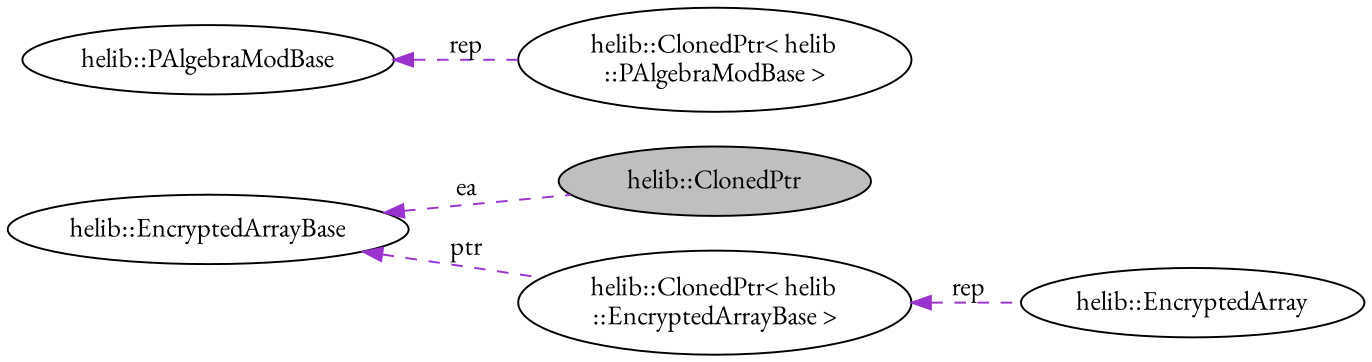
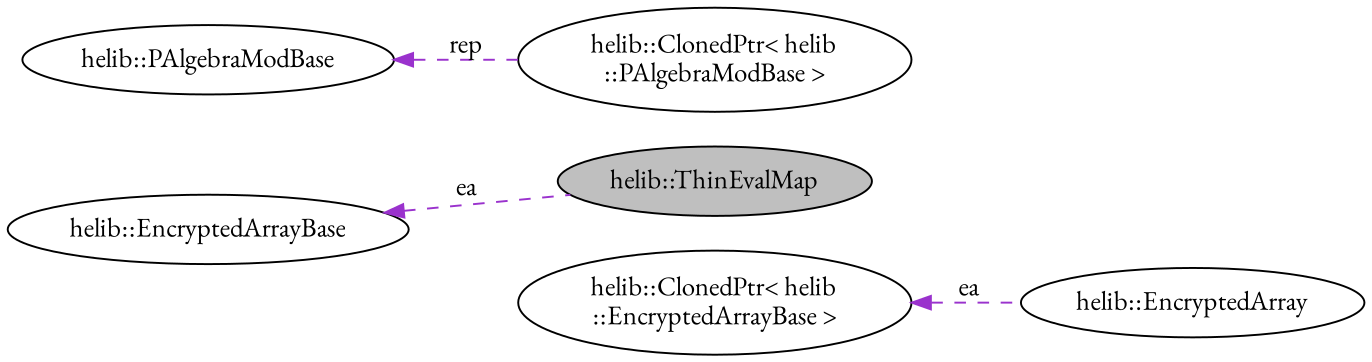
node "helib::ClonedPtr": label "helib::ClonedPtr" -> "helib::ThinEvalMap"
edge "helib::ClonedPtr< helib ::EncryptedArrayBase >" -> "helib::EncryptedArrayBase": removed, label "ptr"
edge "helib::EncryptedArray" -> "helib::ClonedPtr< helib ::EncryptedArrayBase >": label " rep" -> " ea"
